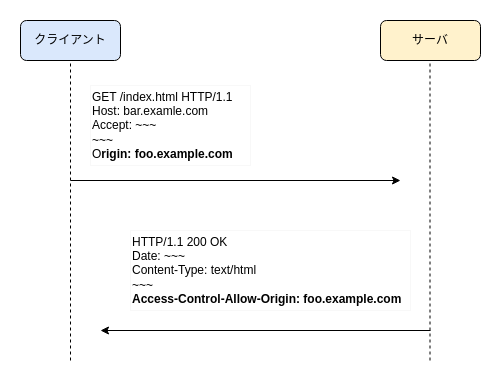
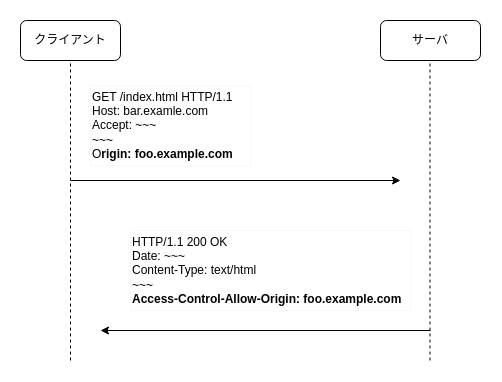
node "クライアント": fillcolor #dae8fc -> #ffffff
node "サーバ": fillcolor #fff2cc -> #ffffff
